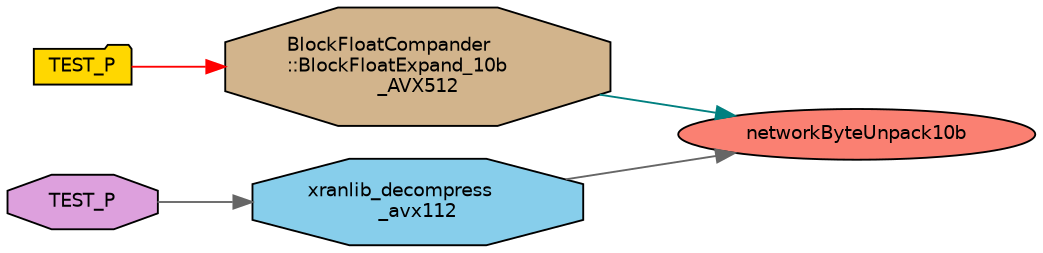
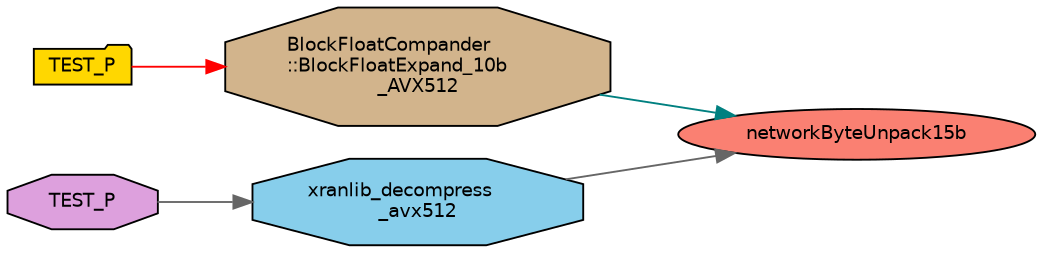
node "networkByteUnpack10b": label "networkByteUnpack10b" -> "networkByteUnpack15b"
node "xranlib_decompress _avx112": label "xranlib_decompress _avx112" -> "xranlib_decompress _avx512"
